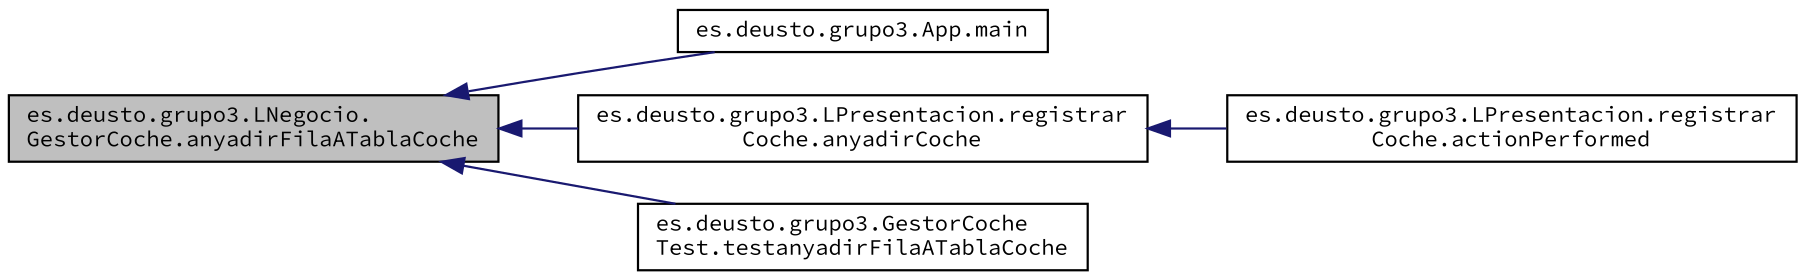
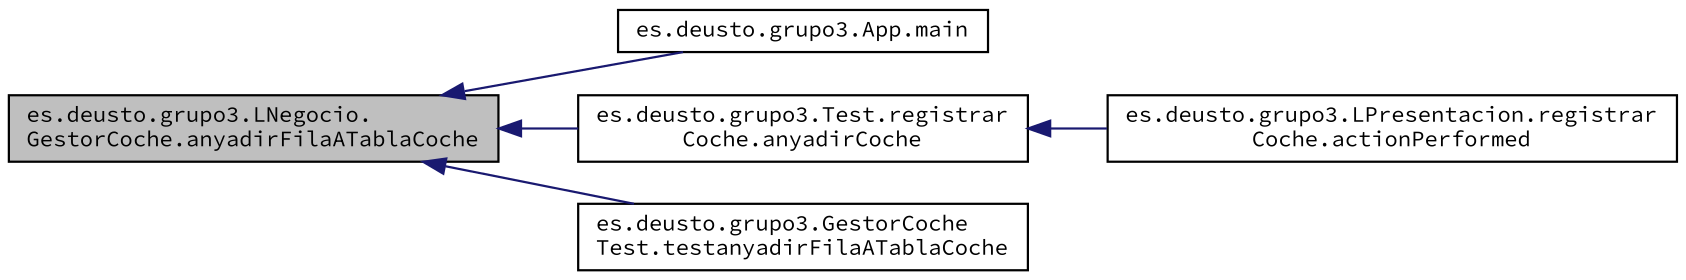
node "es.deusto.grupo3.LPresentacion.registrar Coche.anyadirCoche": label "es.deusto.grupo3.LPresentacion.registrar Coche.anyadirCoche" -> "es.deusto.grupo3.Test.registrar Coche.anyadirCoche"
